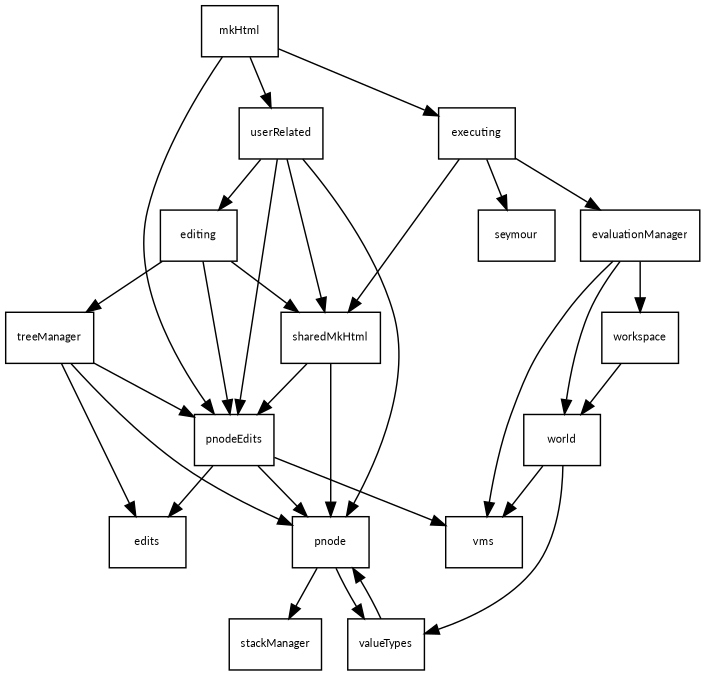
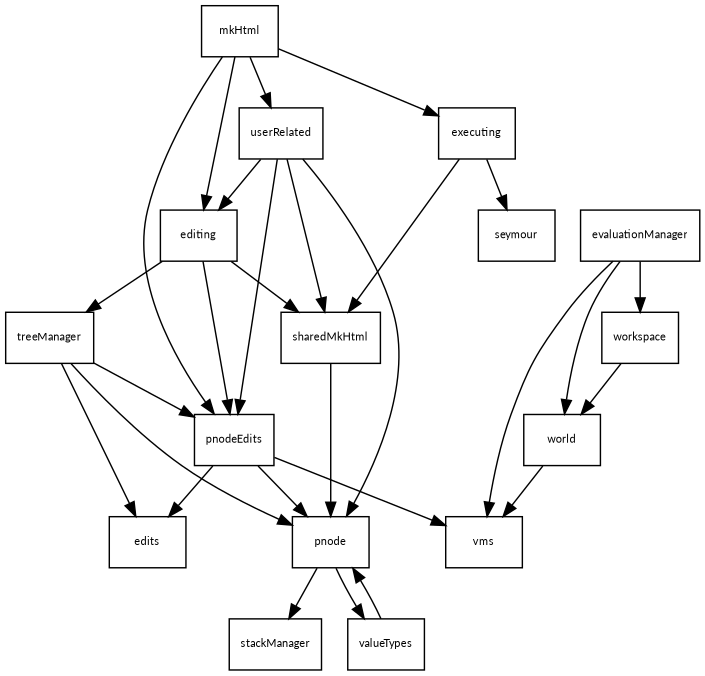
edge "mkHtml" -> "editing": added
edge "executing" -> "evaluationManager": removed
edge "sharedMkHtml" -> "pnodeEdits": removed
edge "world" -> "valueTypes": removed
